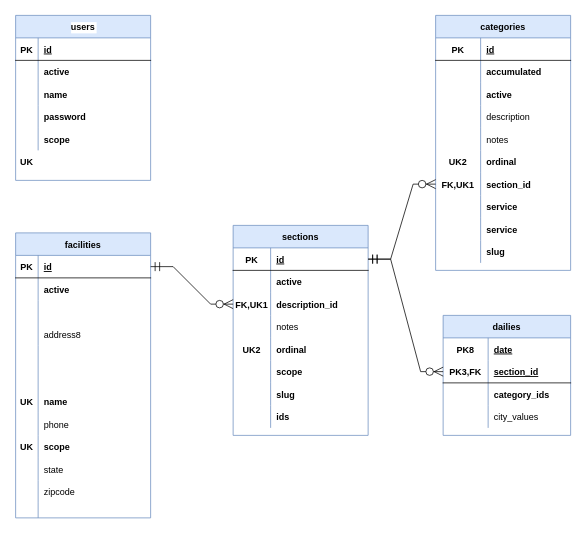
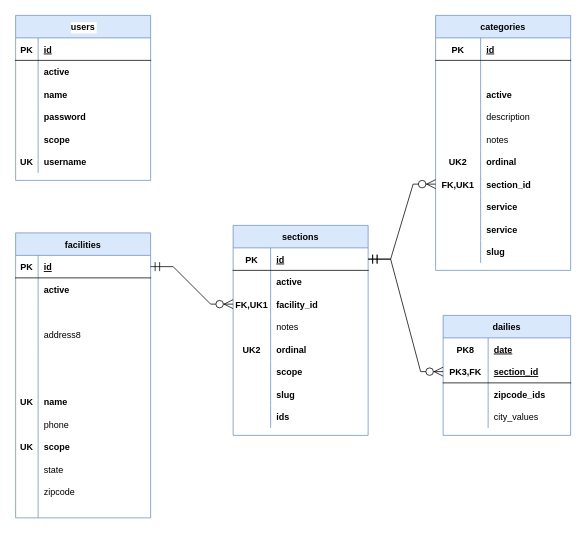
node "accumulated": removed
node "username": added
node "description_id": label "description_id" -> "facility_id"
node "category_ids": label "category_ids" -> "zipcode_ids"
